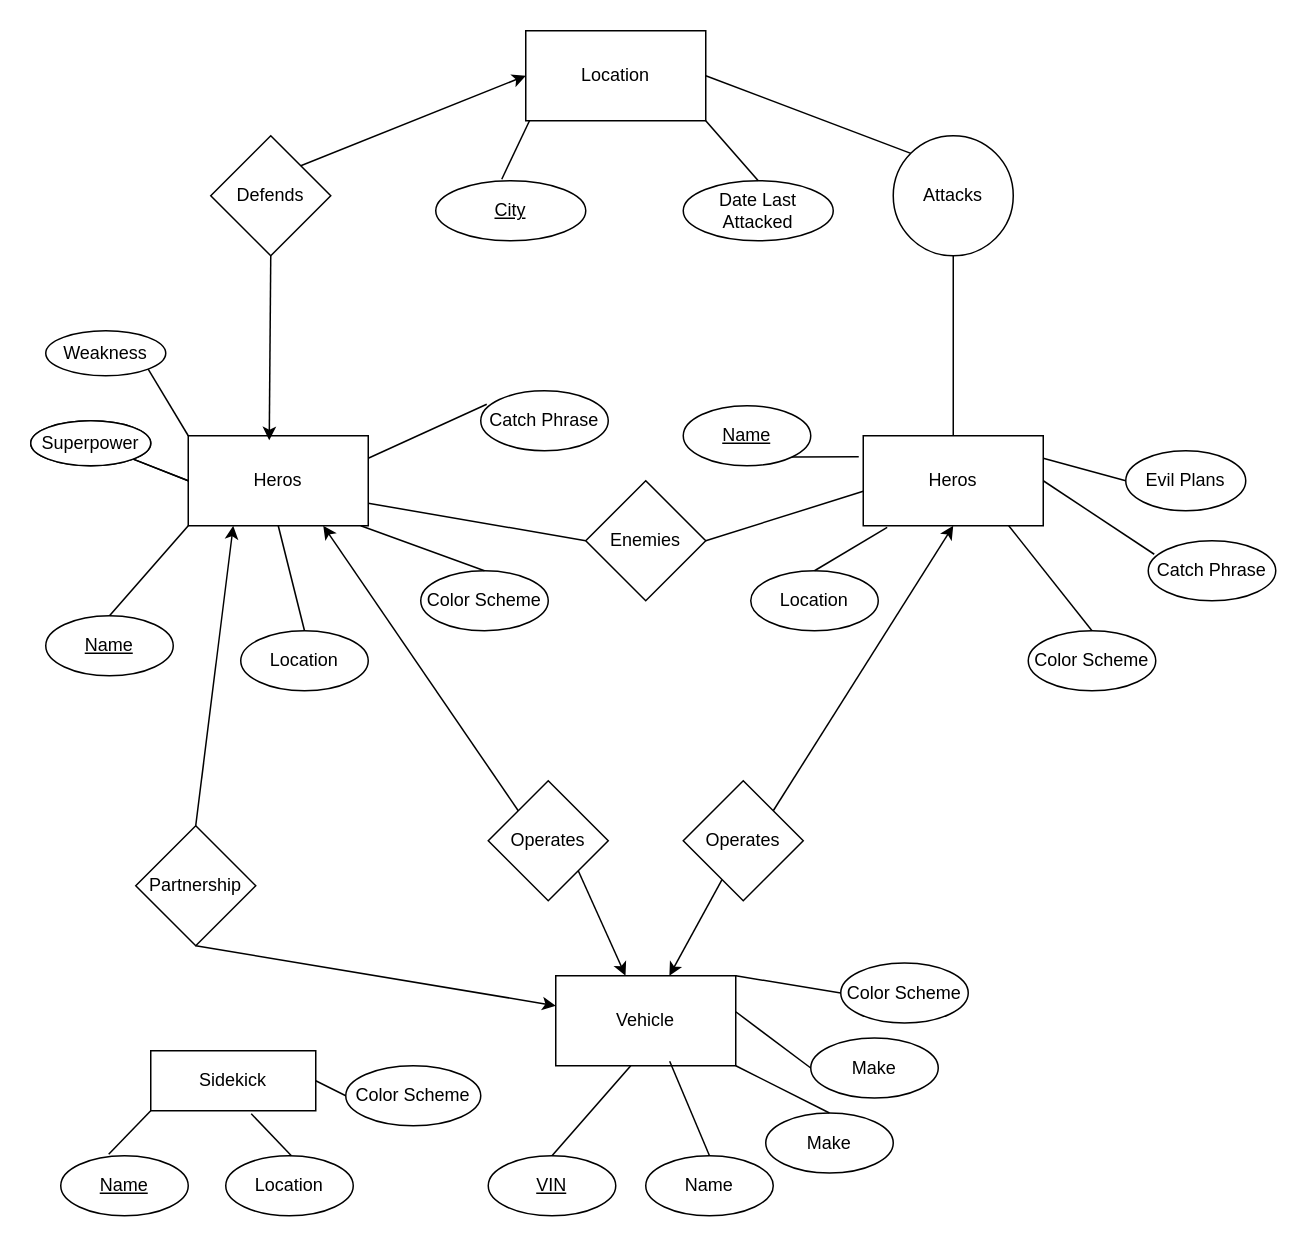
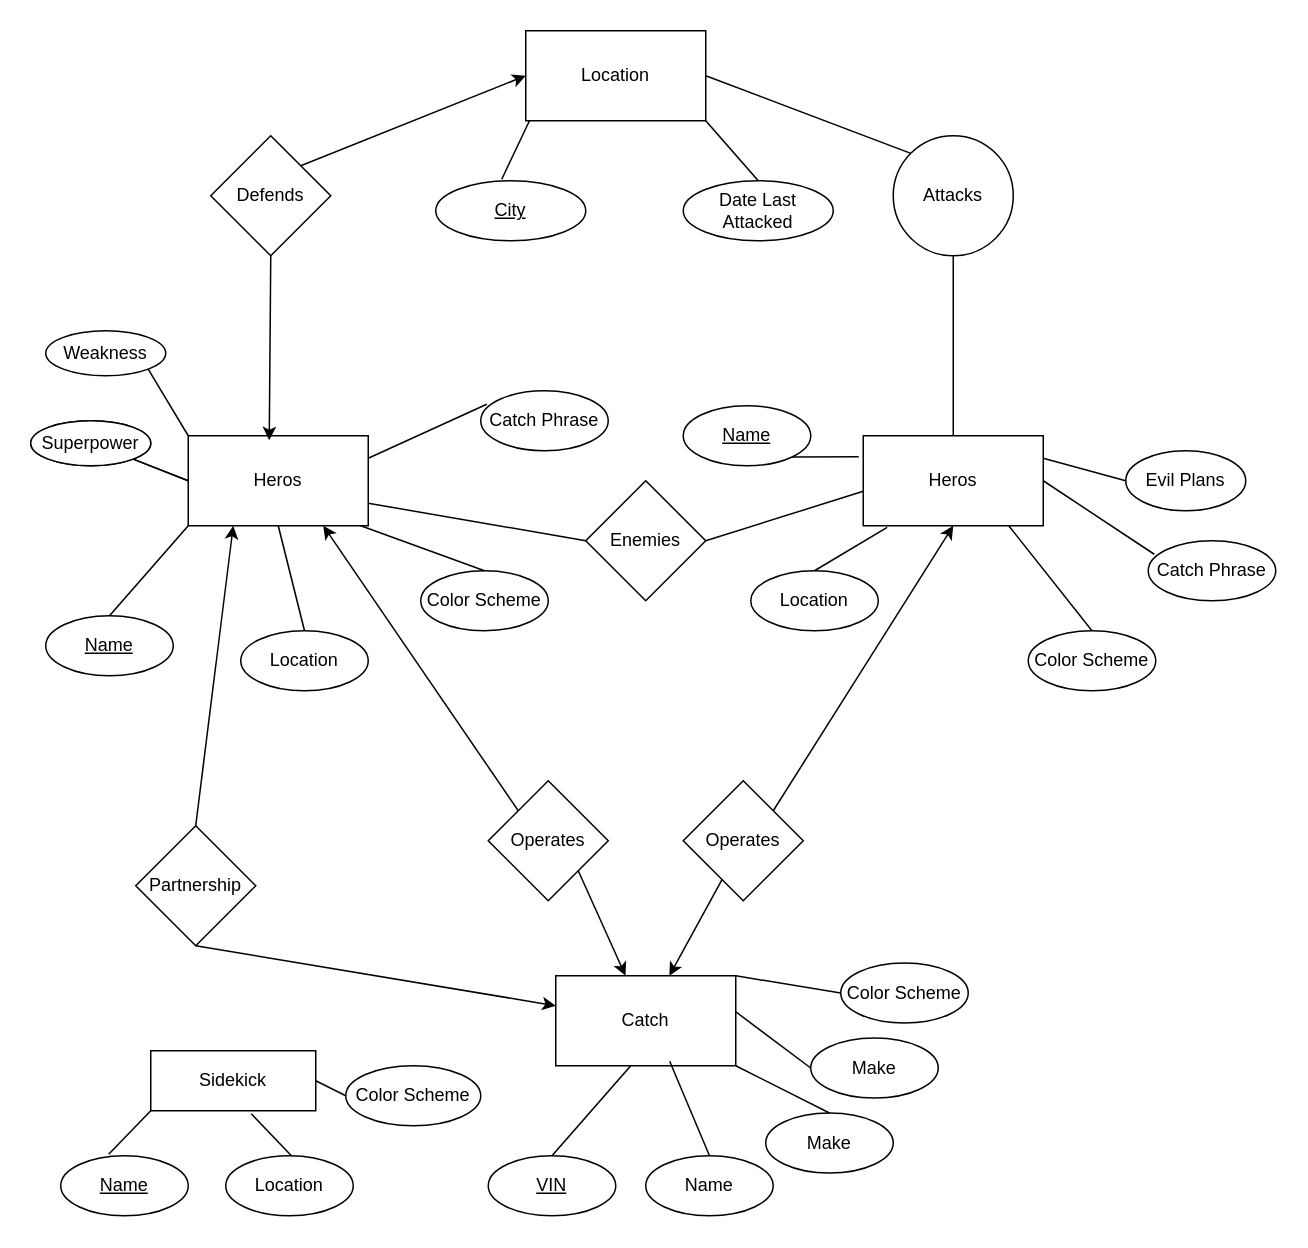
node "Vehicle": label "Vehicle" -> "Catch"
